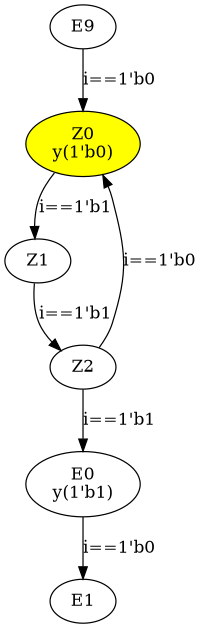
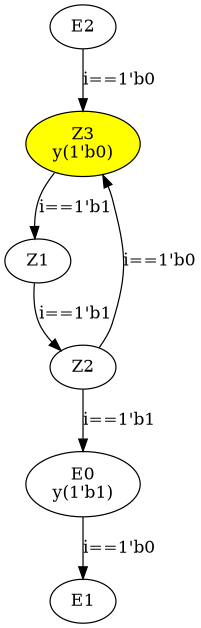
node "E9": label "E9" -> "E2"
node "Z0 y(1'b0)": label "Z0 y(1'b0)" -> "Z3 y(1'b0)"
